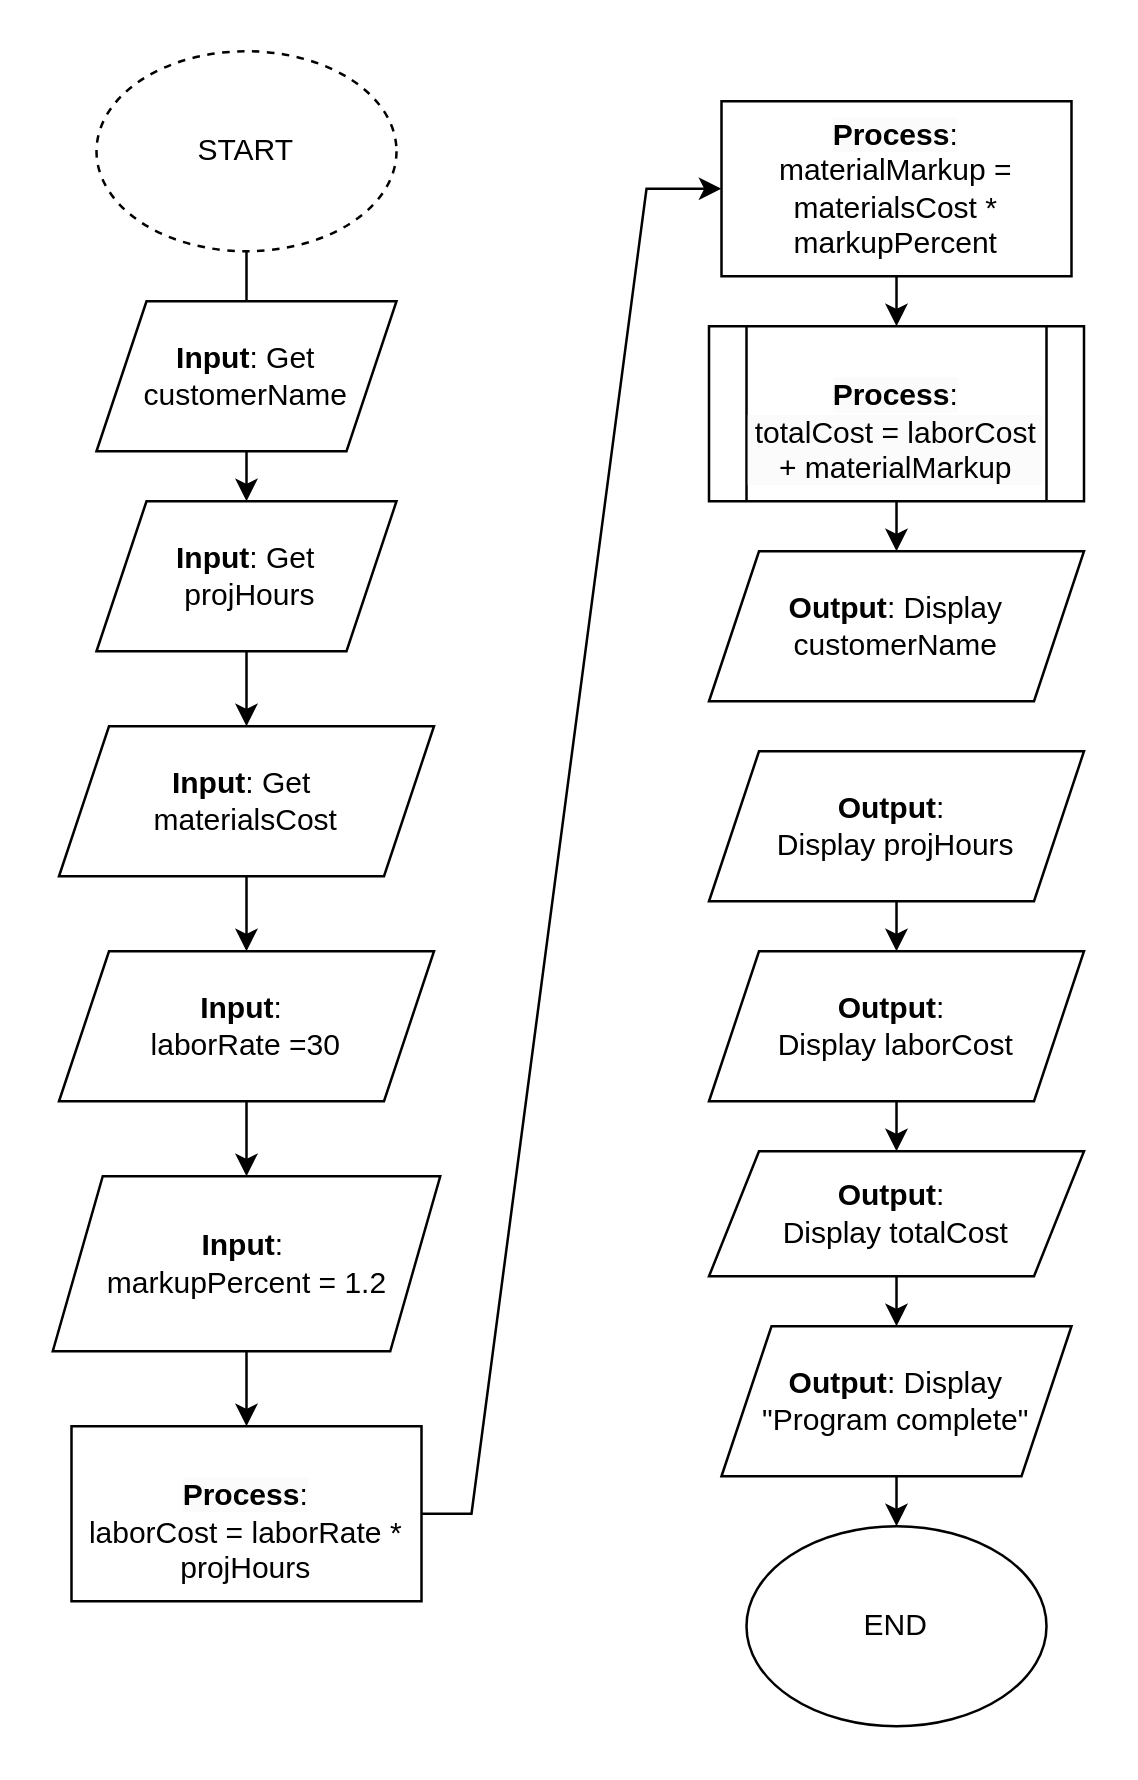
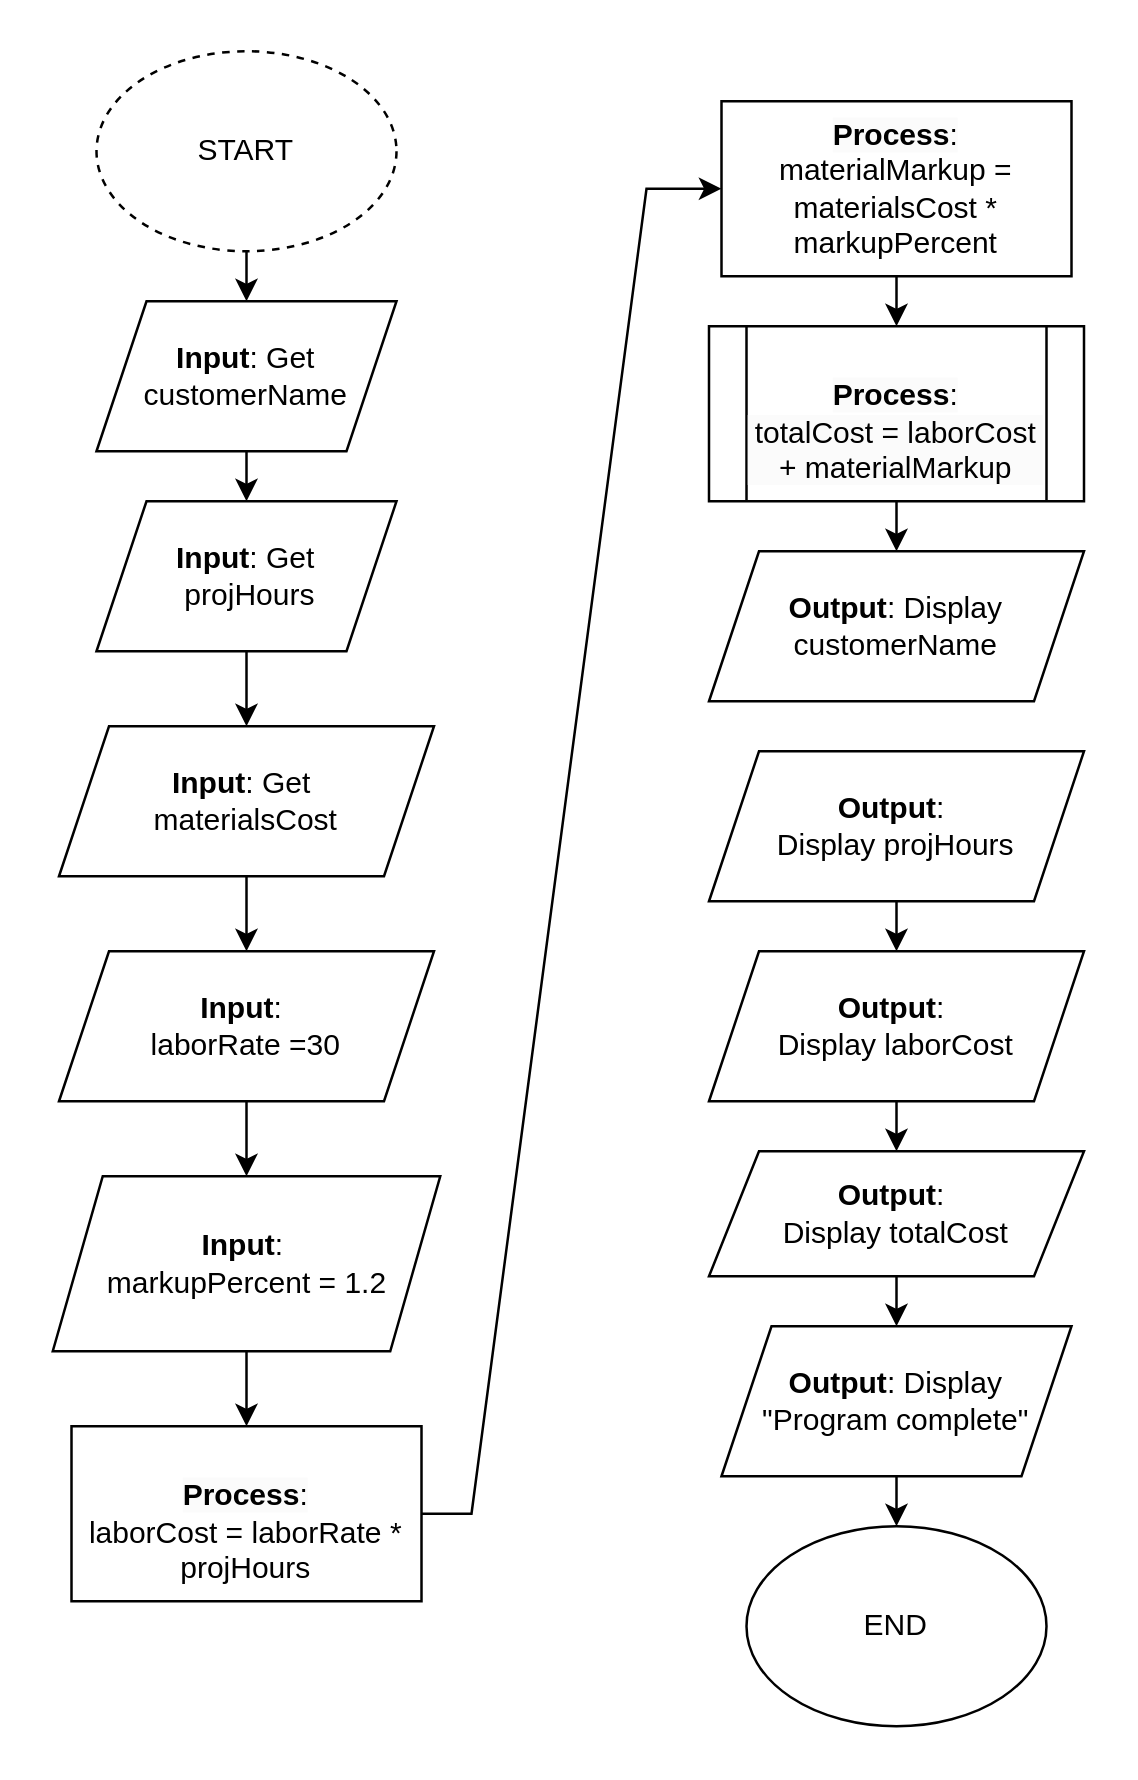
edge "START" -- "Input: Get customerName": arrowhead none -> classic
